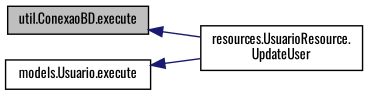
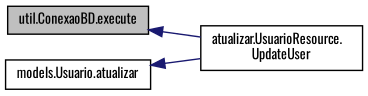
node "resources.UsuarioResource. UpdateUser": label "resources.UsuarioResource. UpdateUser" -> "atualizar.UsuarioResource. UpdateUser"
node "models.Usuario.execute": label "models.Usuario.execute" -> "models.Usuario.atualizar"
